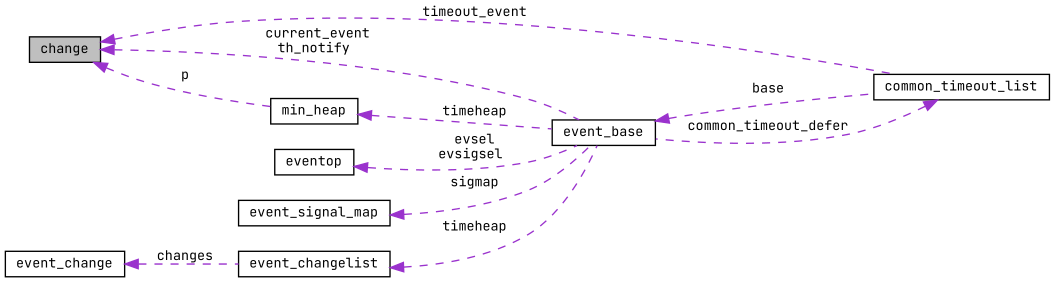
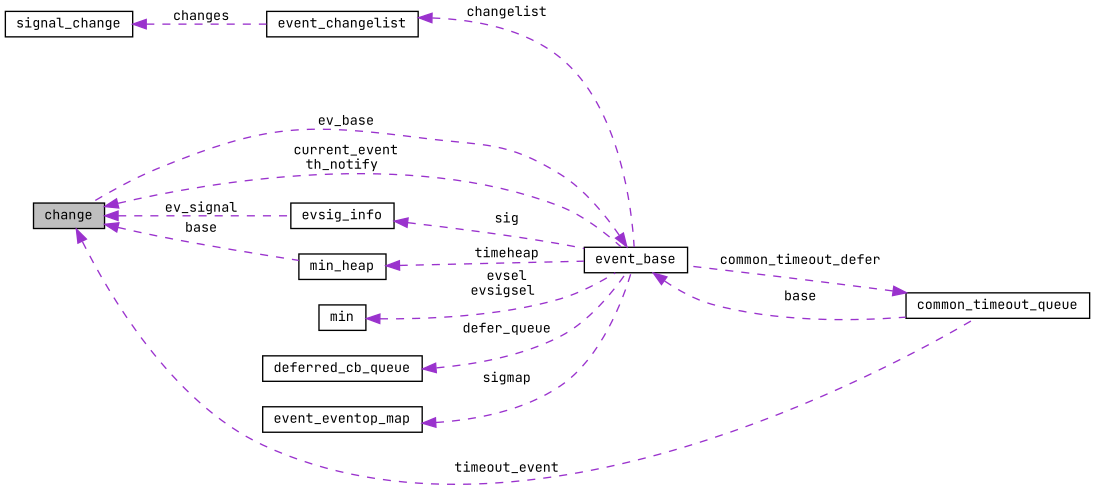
edge "min_heap" -> "change": label " p" -> " base"
node "common_timeout_list": label "common_timeout_list" -> "common_timeout_queue"
edge "change" -> "event_base": added, label "ev_base"
node "eventop": label "eventop" -> "min"
node "event_signal_map": label "event_signal_map" -> "event_eventop_map"
node "evsig_info": added
edge "event_base" -> "event_changelist": label " timeheap" -> " changelist"
node "event_change": label "event_change" -> "signal_change"
node "deferred_cb_queue": added
